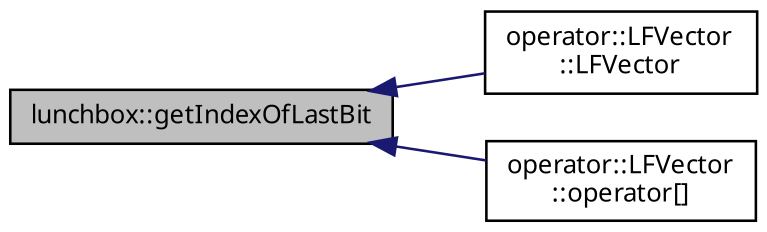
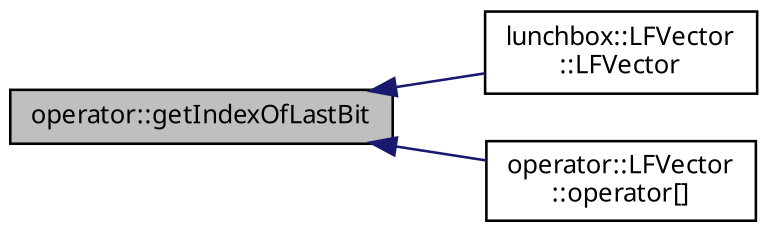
node "operator::LFVector ::LFVector": label "operator::LFVector ::LFVector" -> "lunchbox::LFVector ::LFVector"
node "lunchbox::getIndexOfLastBit": label "lunchbox::getIndexOfLastBit" -> "operator::getIndexOfLastBit"
